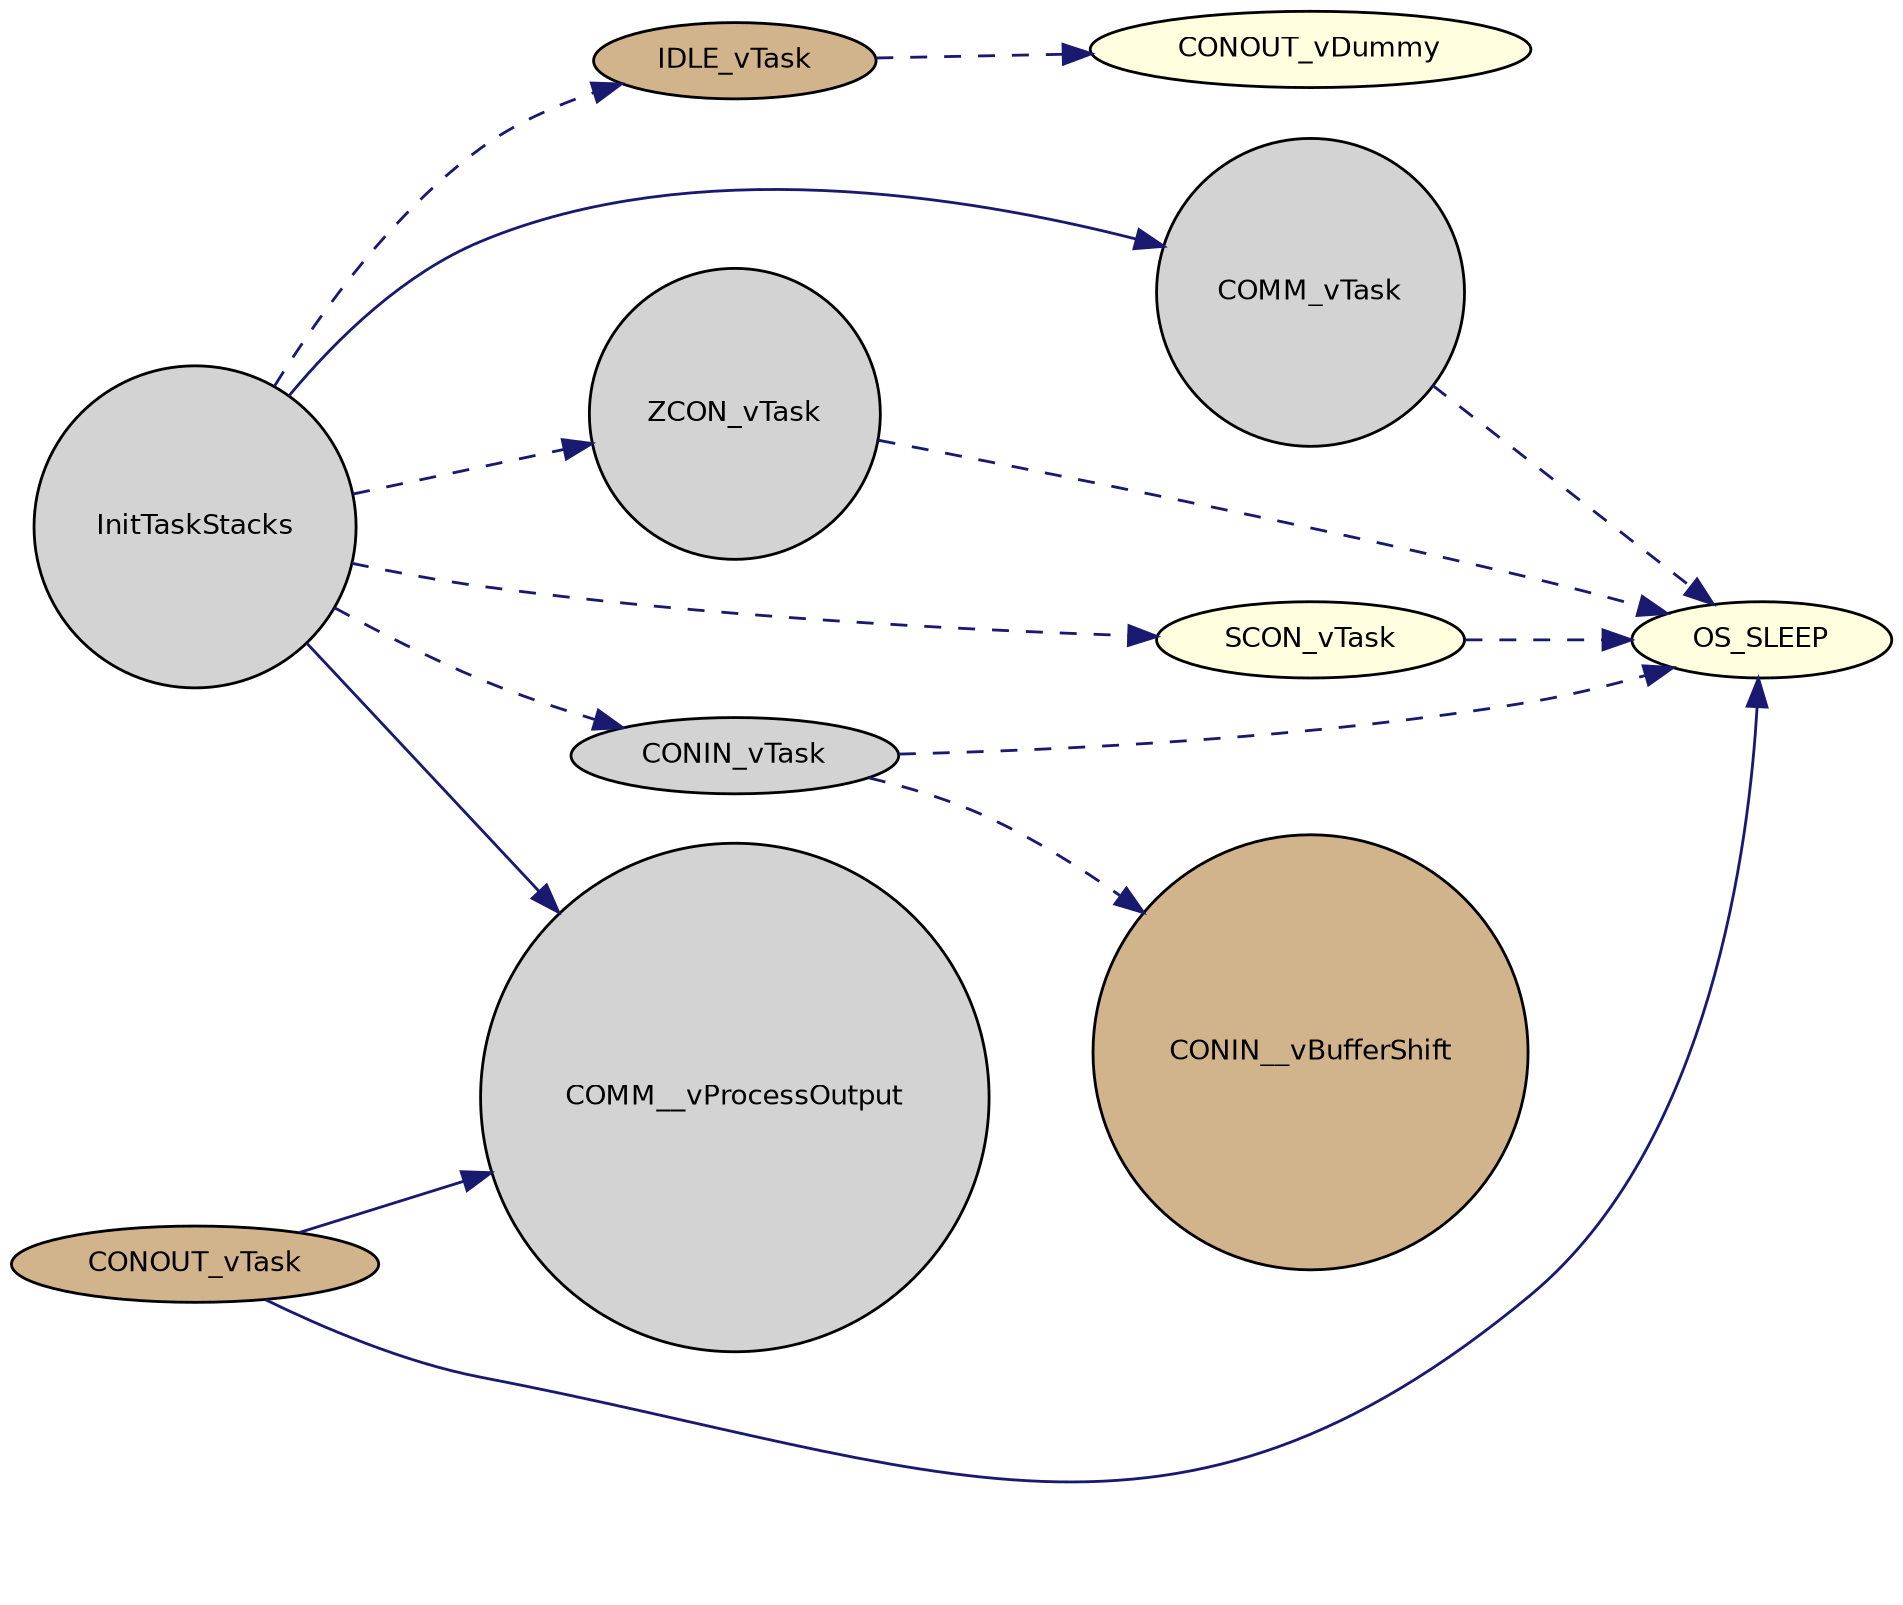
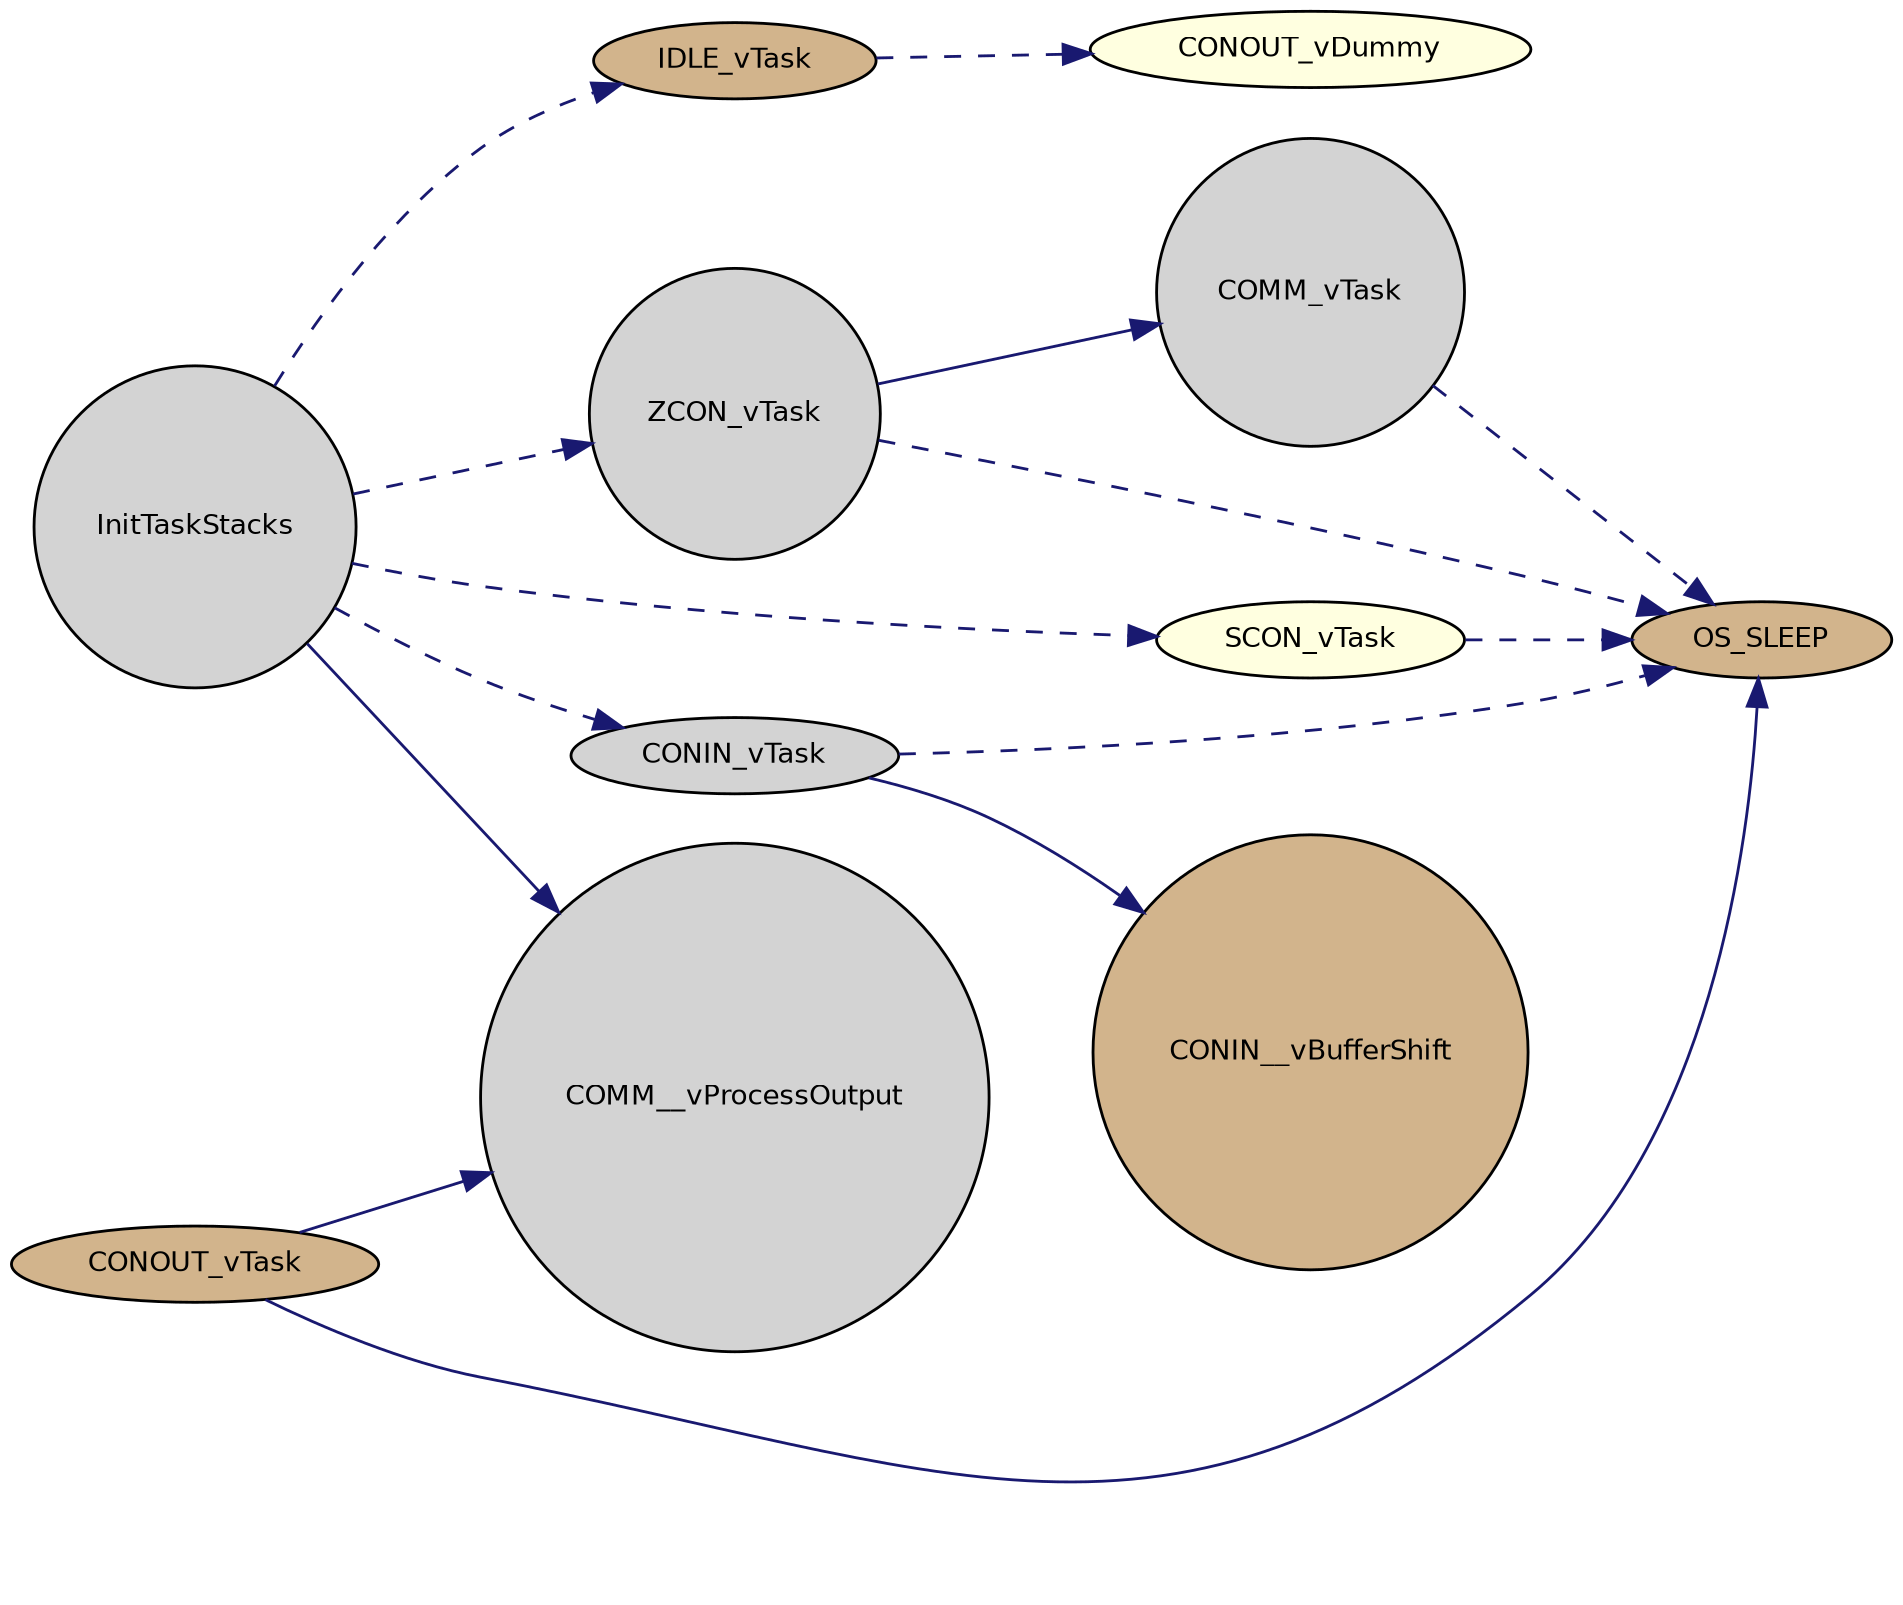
edge "InitTaskStacks" -> "COMM_vTask": now "ZCON_vTask" -> "COMM_vTask"
node "OS_SLEEP": fillcolor lightyellow -> tan
edge "CONIN_vTask" -> "CONIN__vBufferShift": style dashed -> solid
